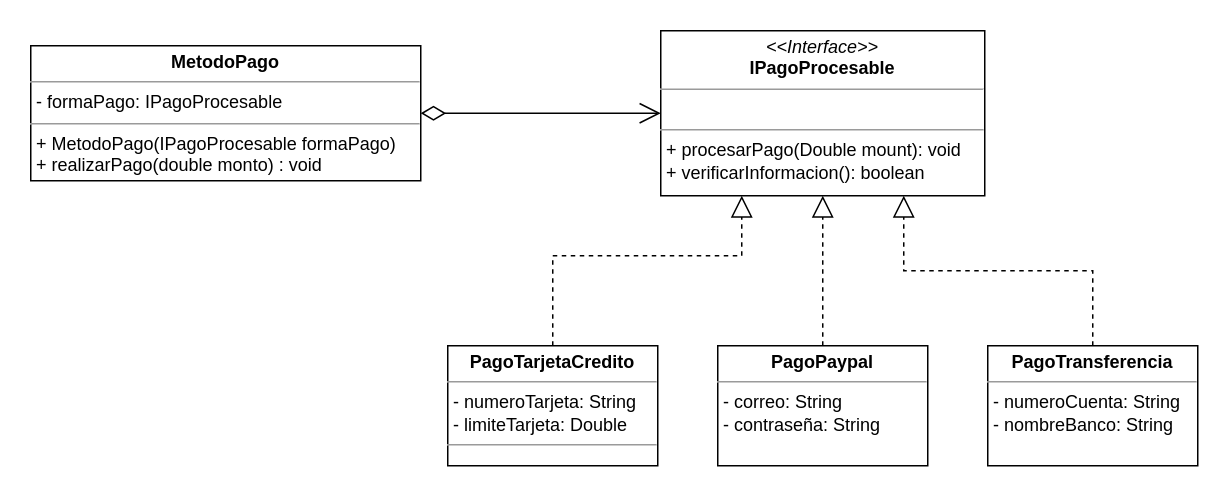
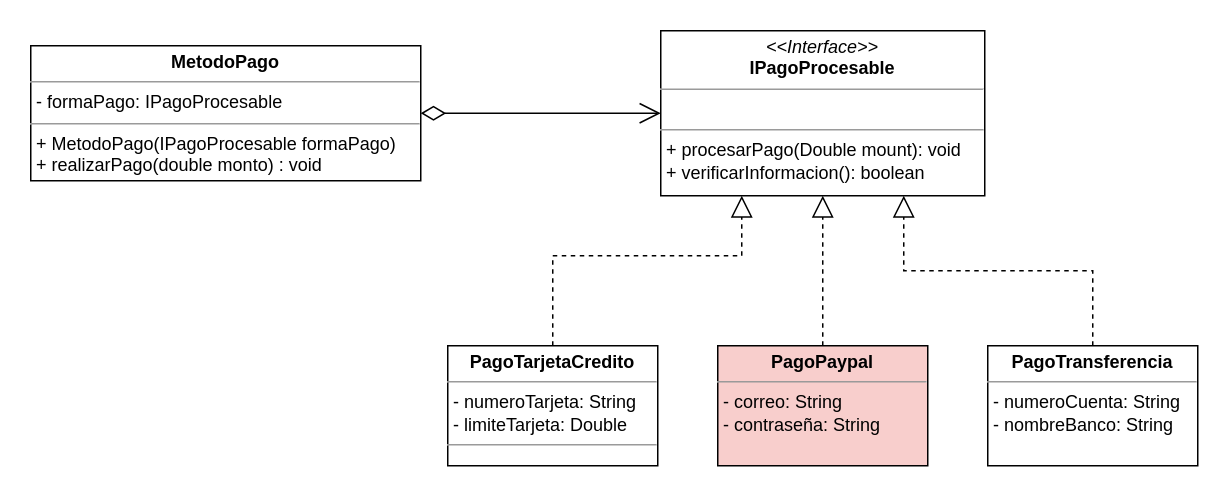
node "PagoPaypal - correo: String - contraseña: String": fillcolor #ffffff -> #f8cecc
